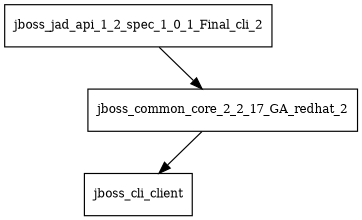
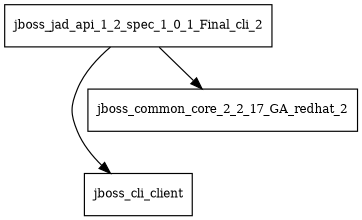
edge "jboss_common_core_2_2_17_GA_redhat_2" -> "jboss_cli_client": now "jboss_jad_api_1_2_spec_1_0_1_Final_cli_2" -> "jboss_cli_client"
